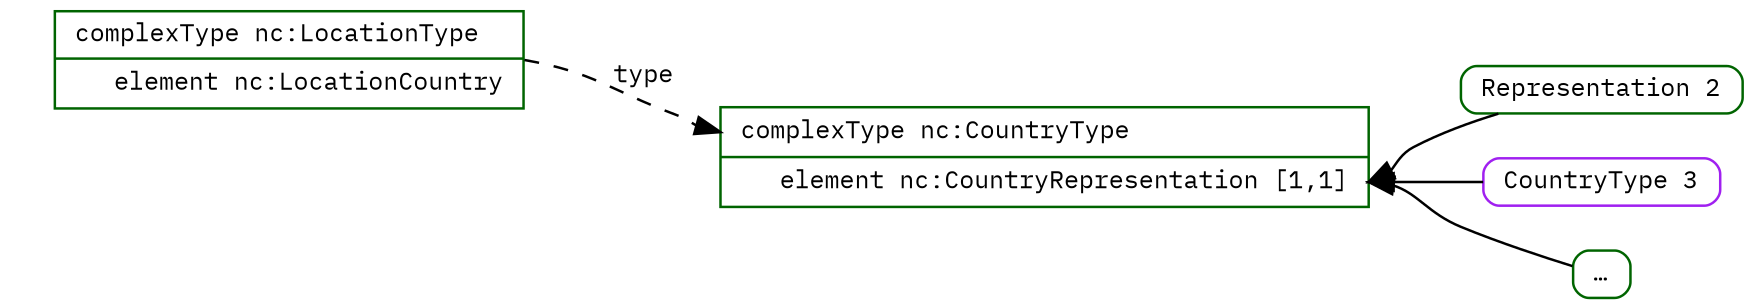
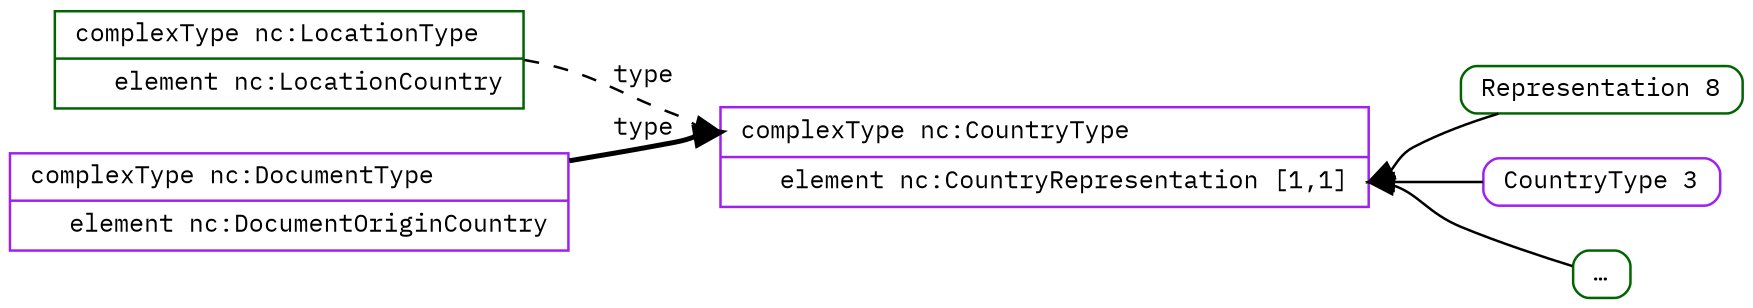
node "Representation 2": label "Representation 2" -> "Representation 8"
node "complexType nc:CountryType": color darkgreen -> purple
node "complexType nc:DocumentType": added
